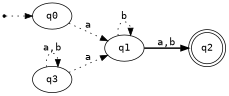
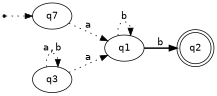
node "q0": label "q0" -> "q7"
edge "q1" -> "q2": label "a,b" -> "b"
